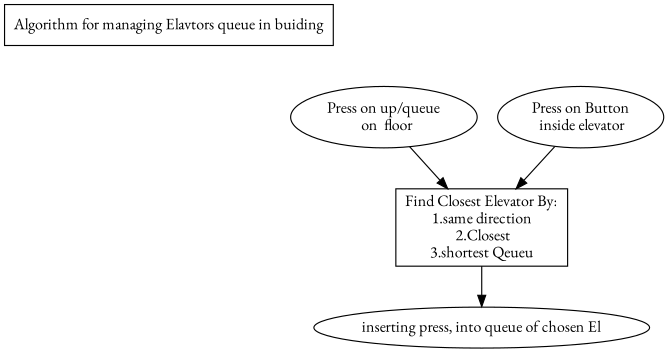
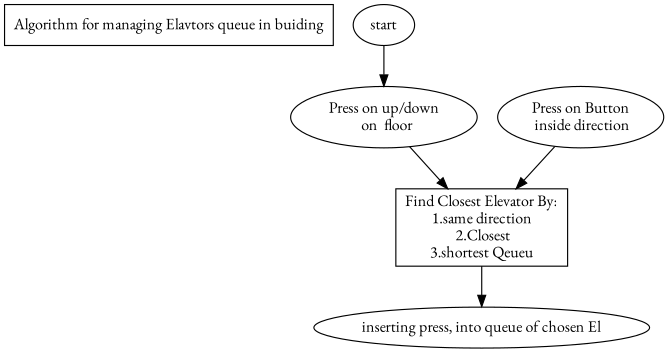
node "start": added
node "Press on up/queue on  floor": label "Press on up/queue on  floor" -> "Press on up/down on  floor"
node "Press on Button inside elevator": label "Press on Button inside elevator" -> "Press on Button inside direction"
